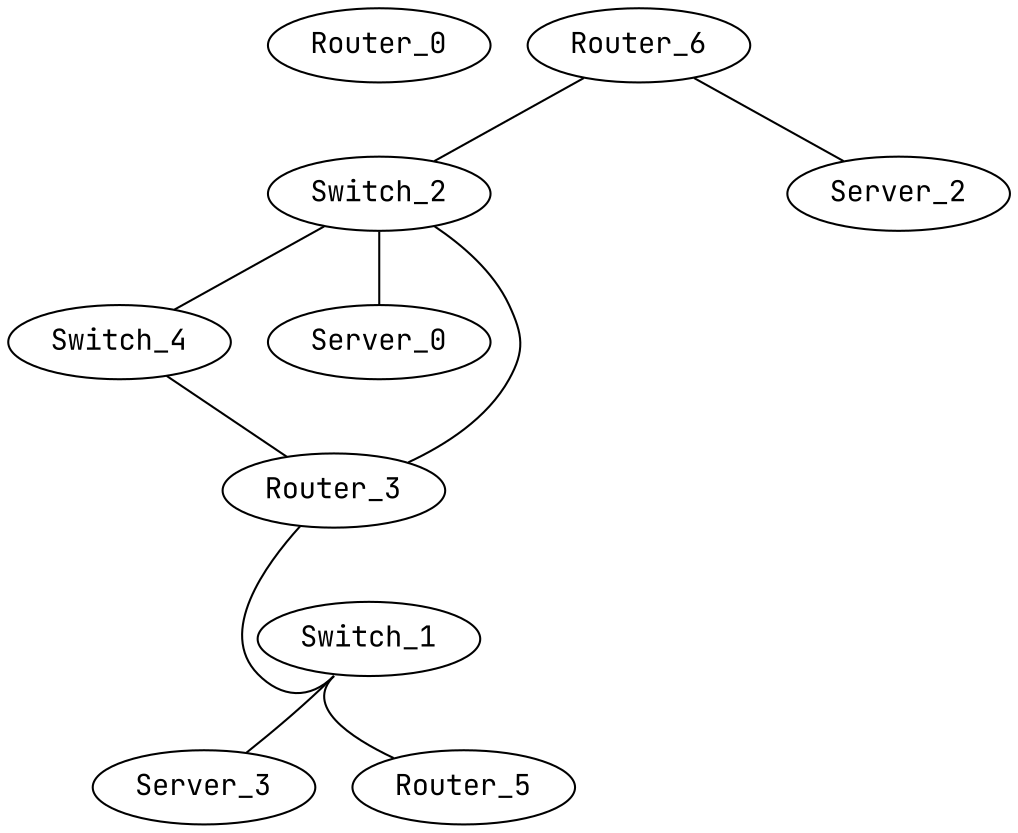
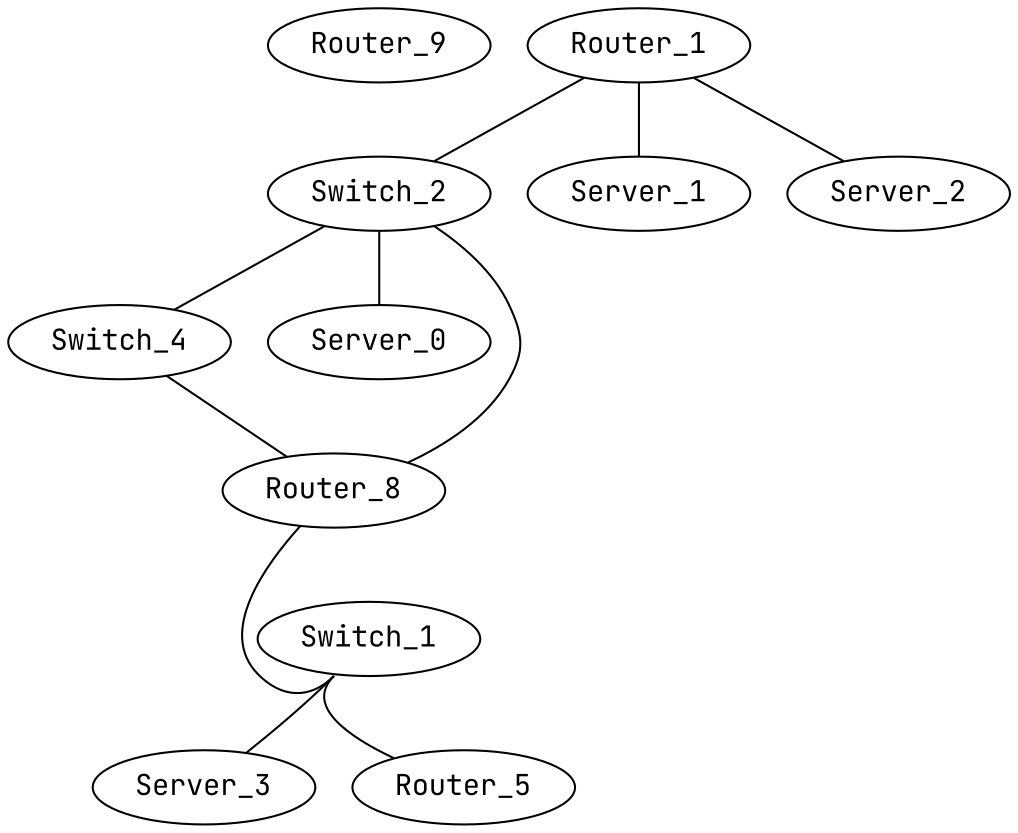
node "Router_0": label "Router_0" -> "Router_9"
node "Router_6": label "Router_6" -> "Router_1"
node "Server_1": added
node "Router_3": label "Router_3" -> "Router_8"
